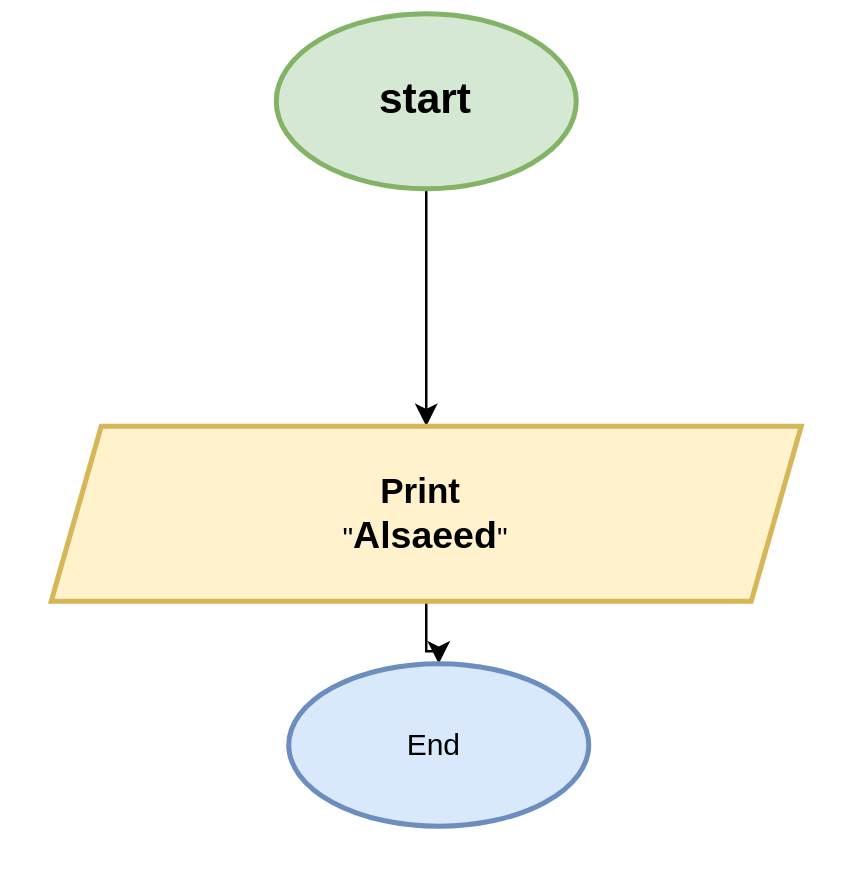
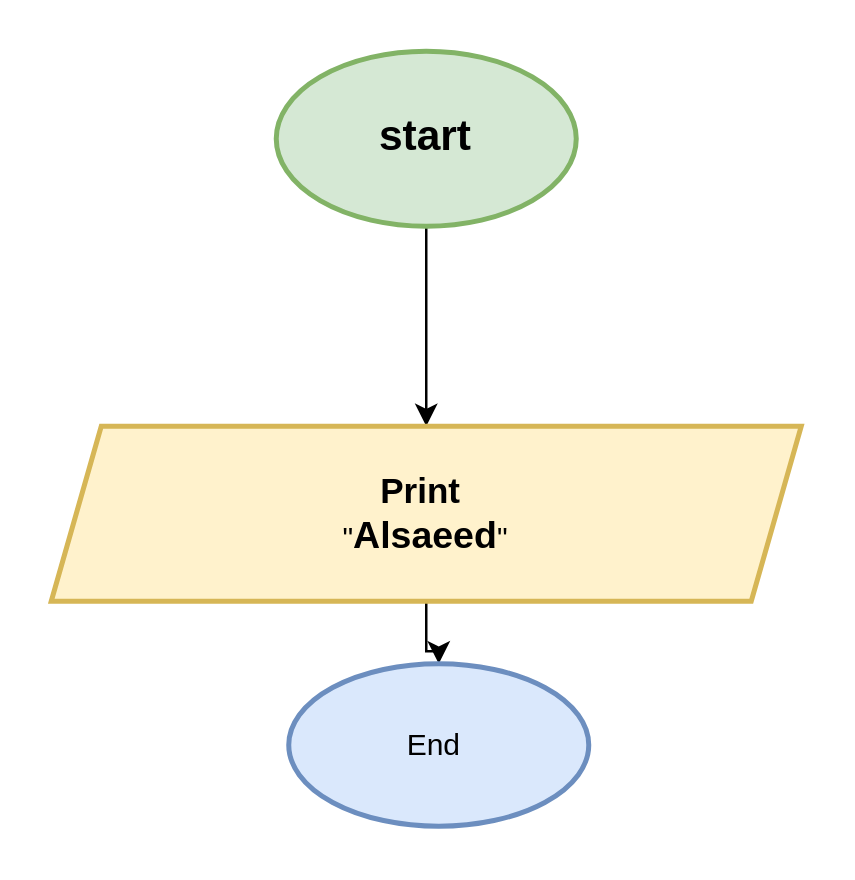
node "start": moved (426, 101) -> (426, 139)
